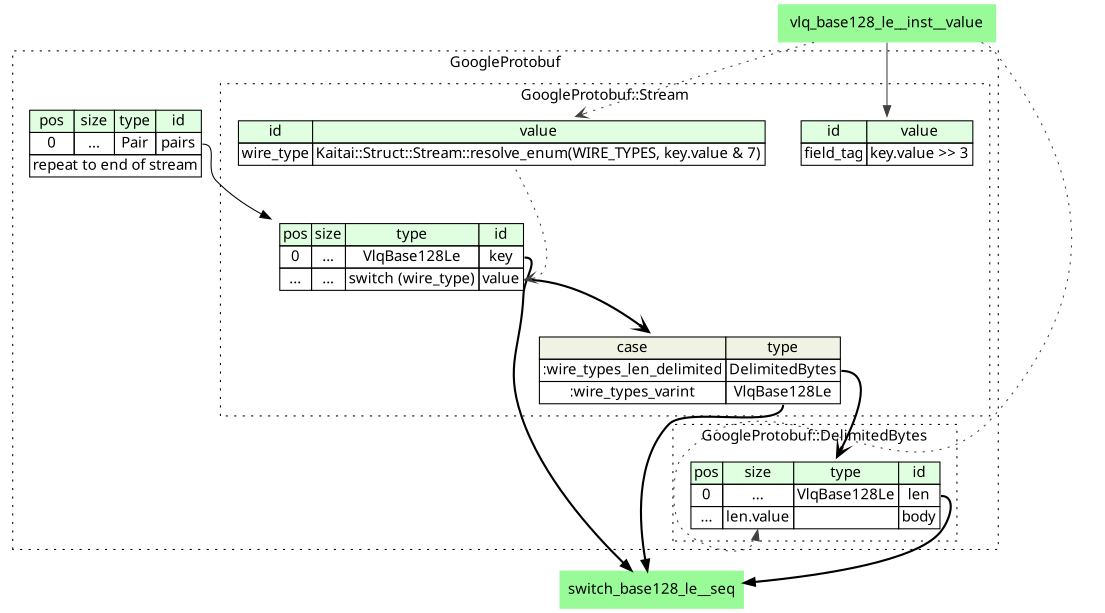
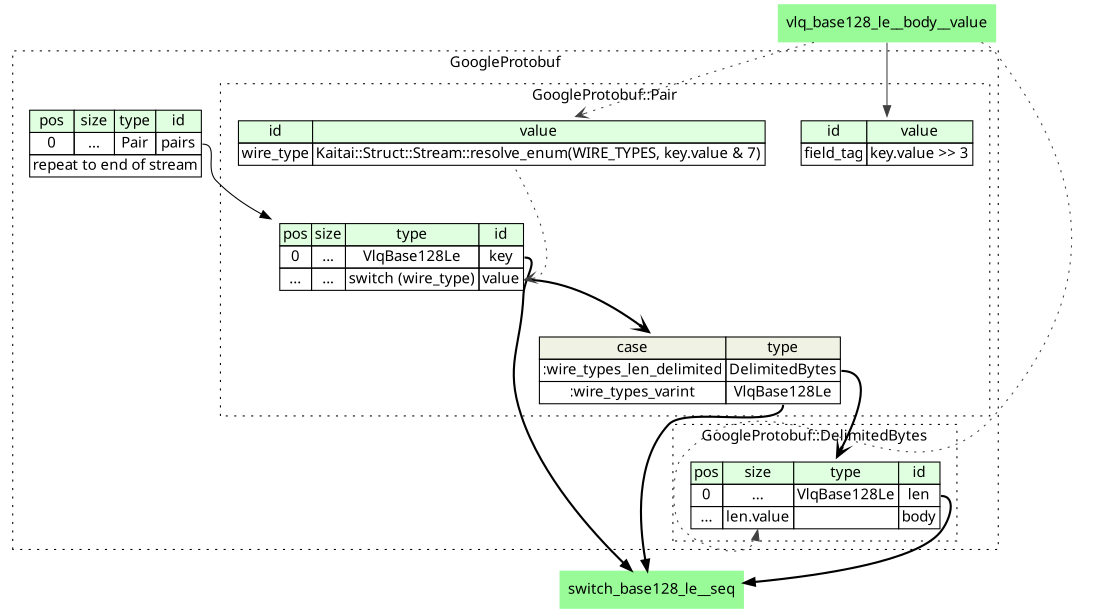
node "vlq_base128_le__inst__value": label "vlq_base128_le__inst__value" -> "vlq_base128_le__body__value"
cluster "GoogleProtobuf::Stream": label "GoogleProtobuf::Stream" -> "GoogleProtobuf::Pair"
